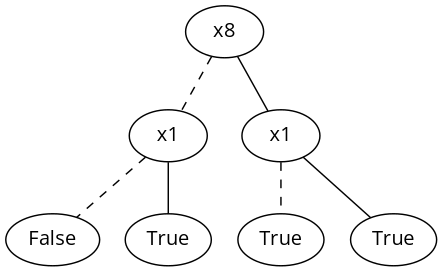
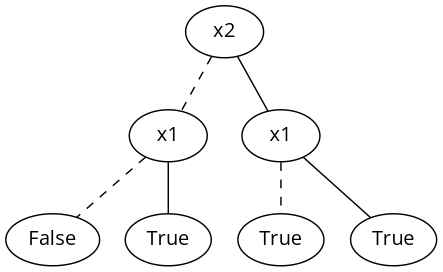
node "x8": label "x8" -> "x2"
